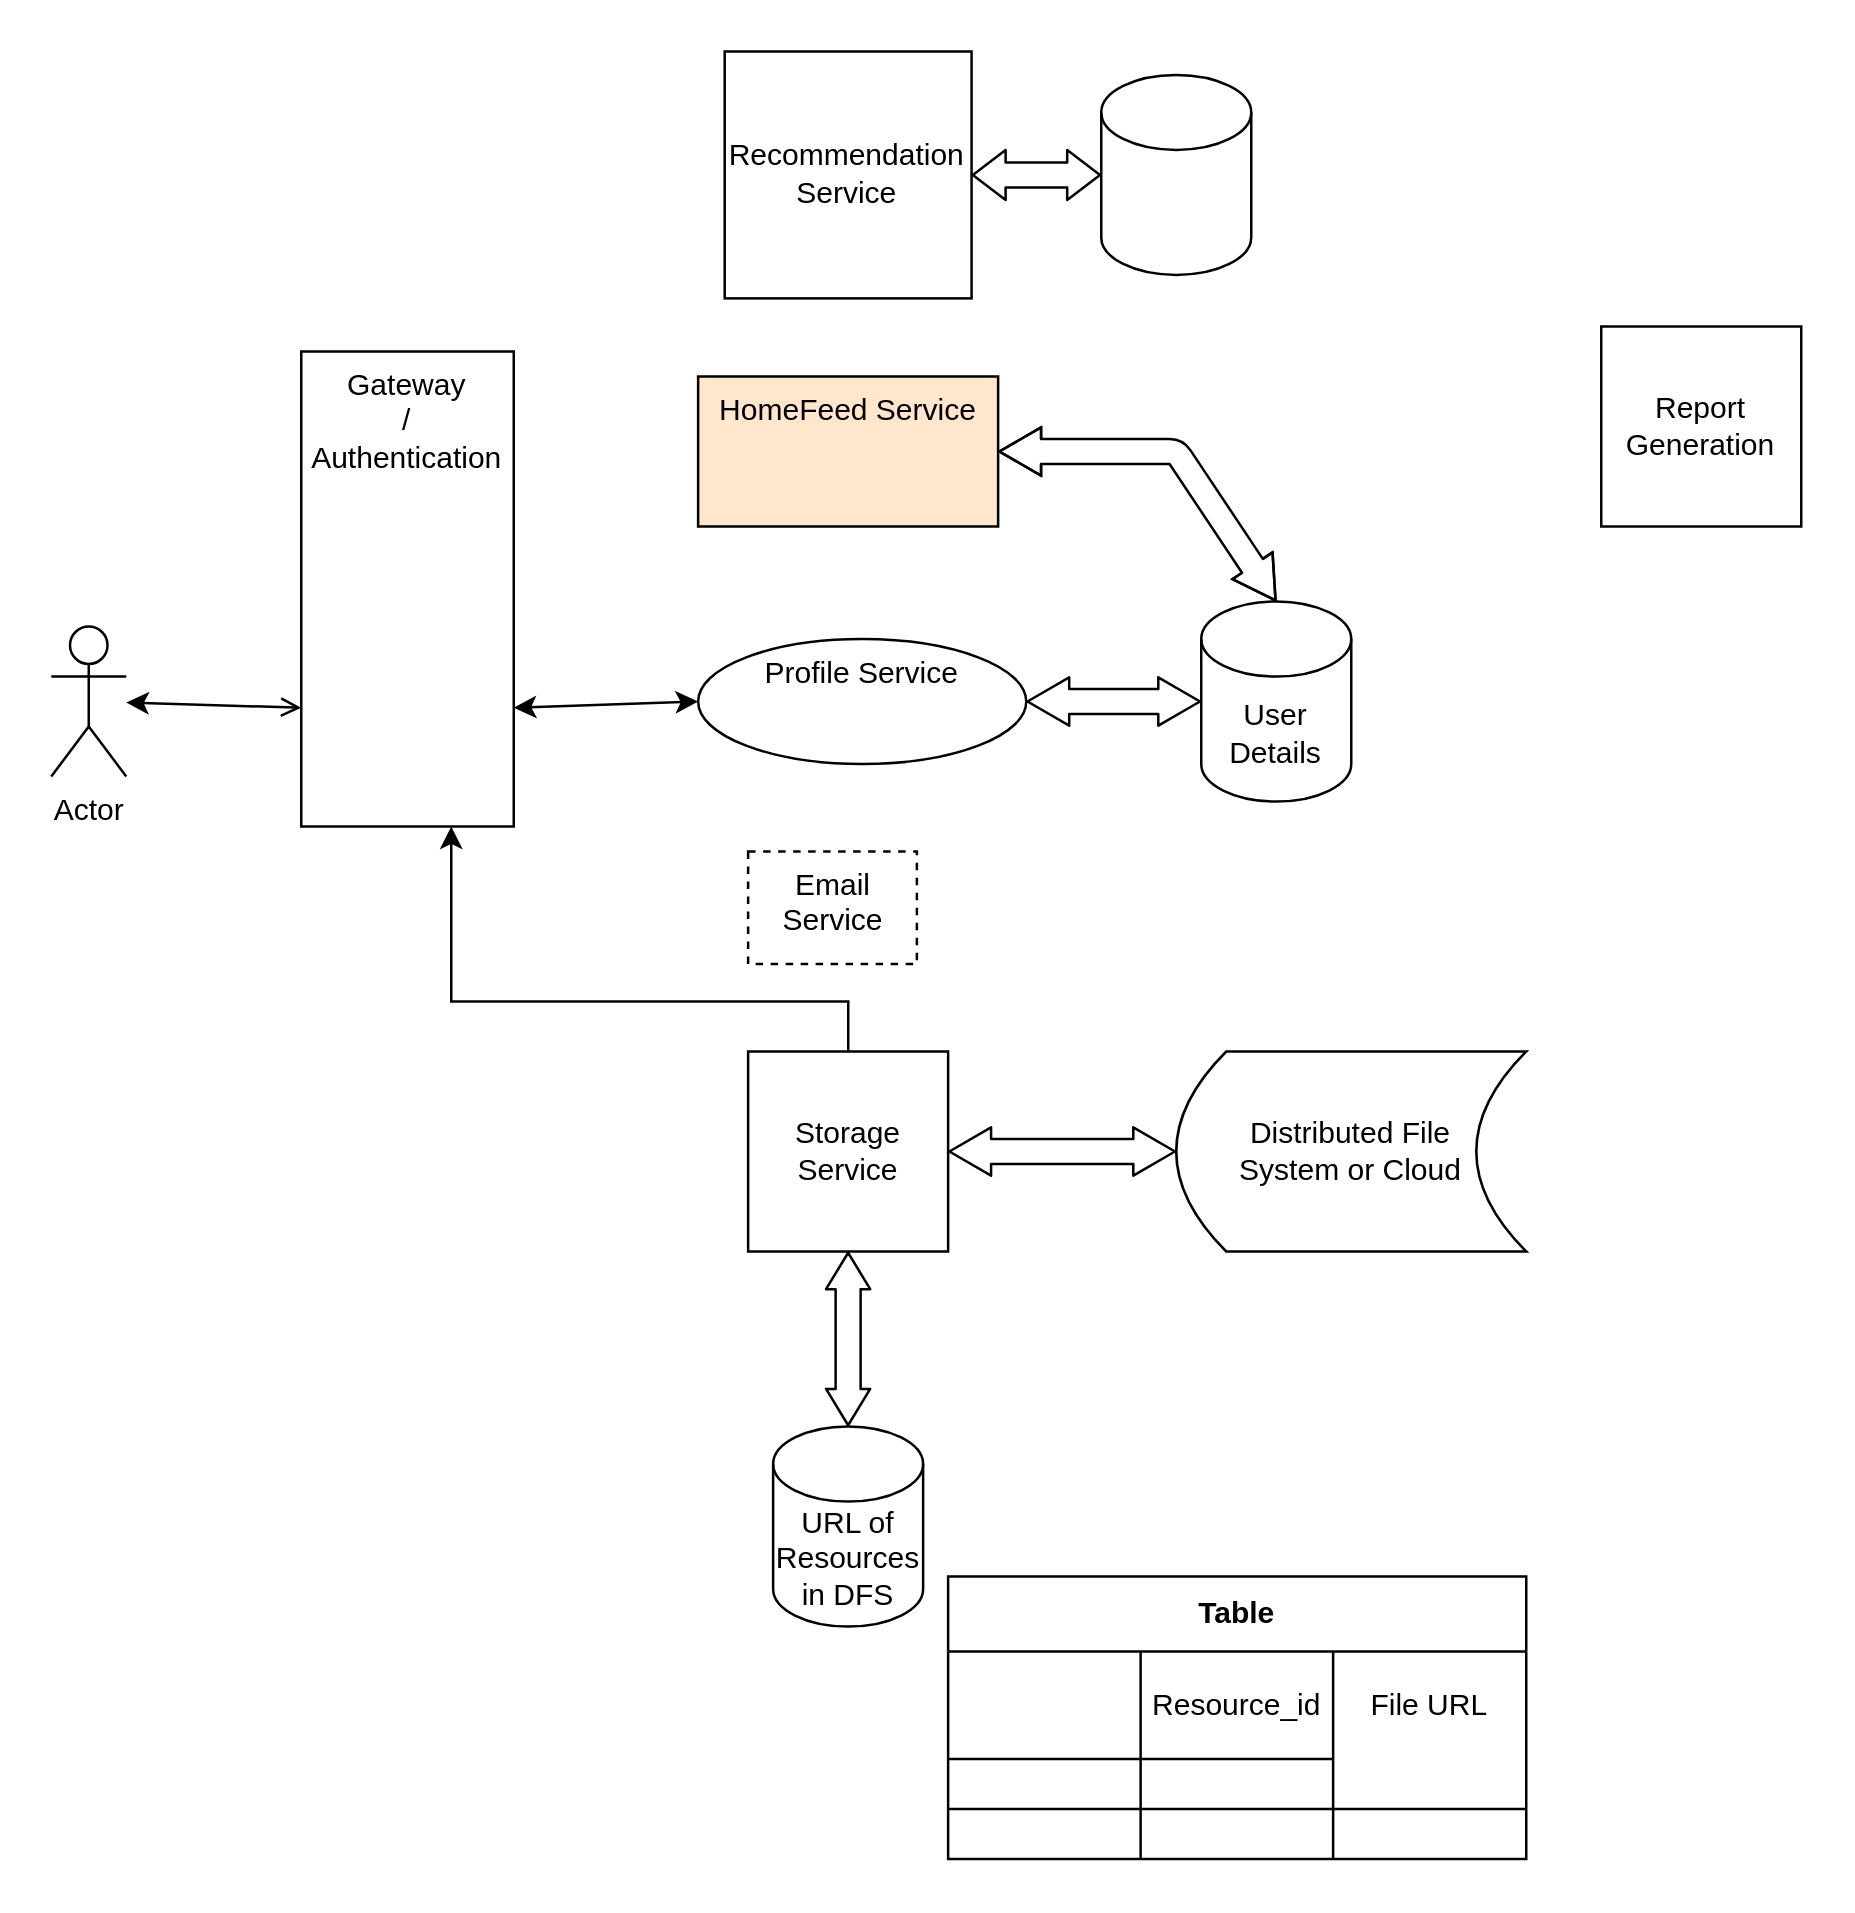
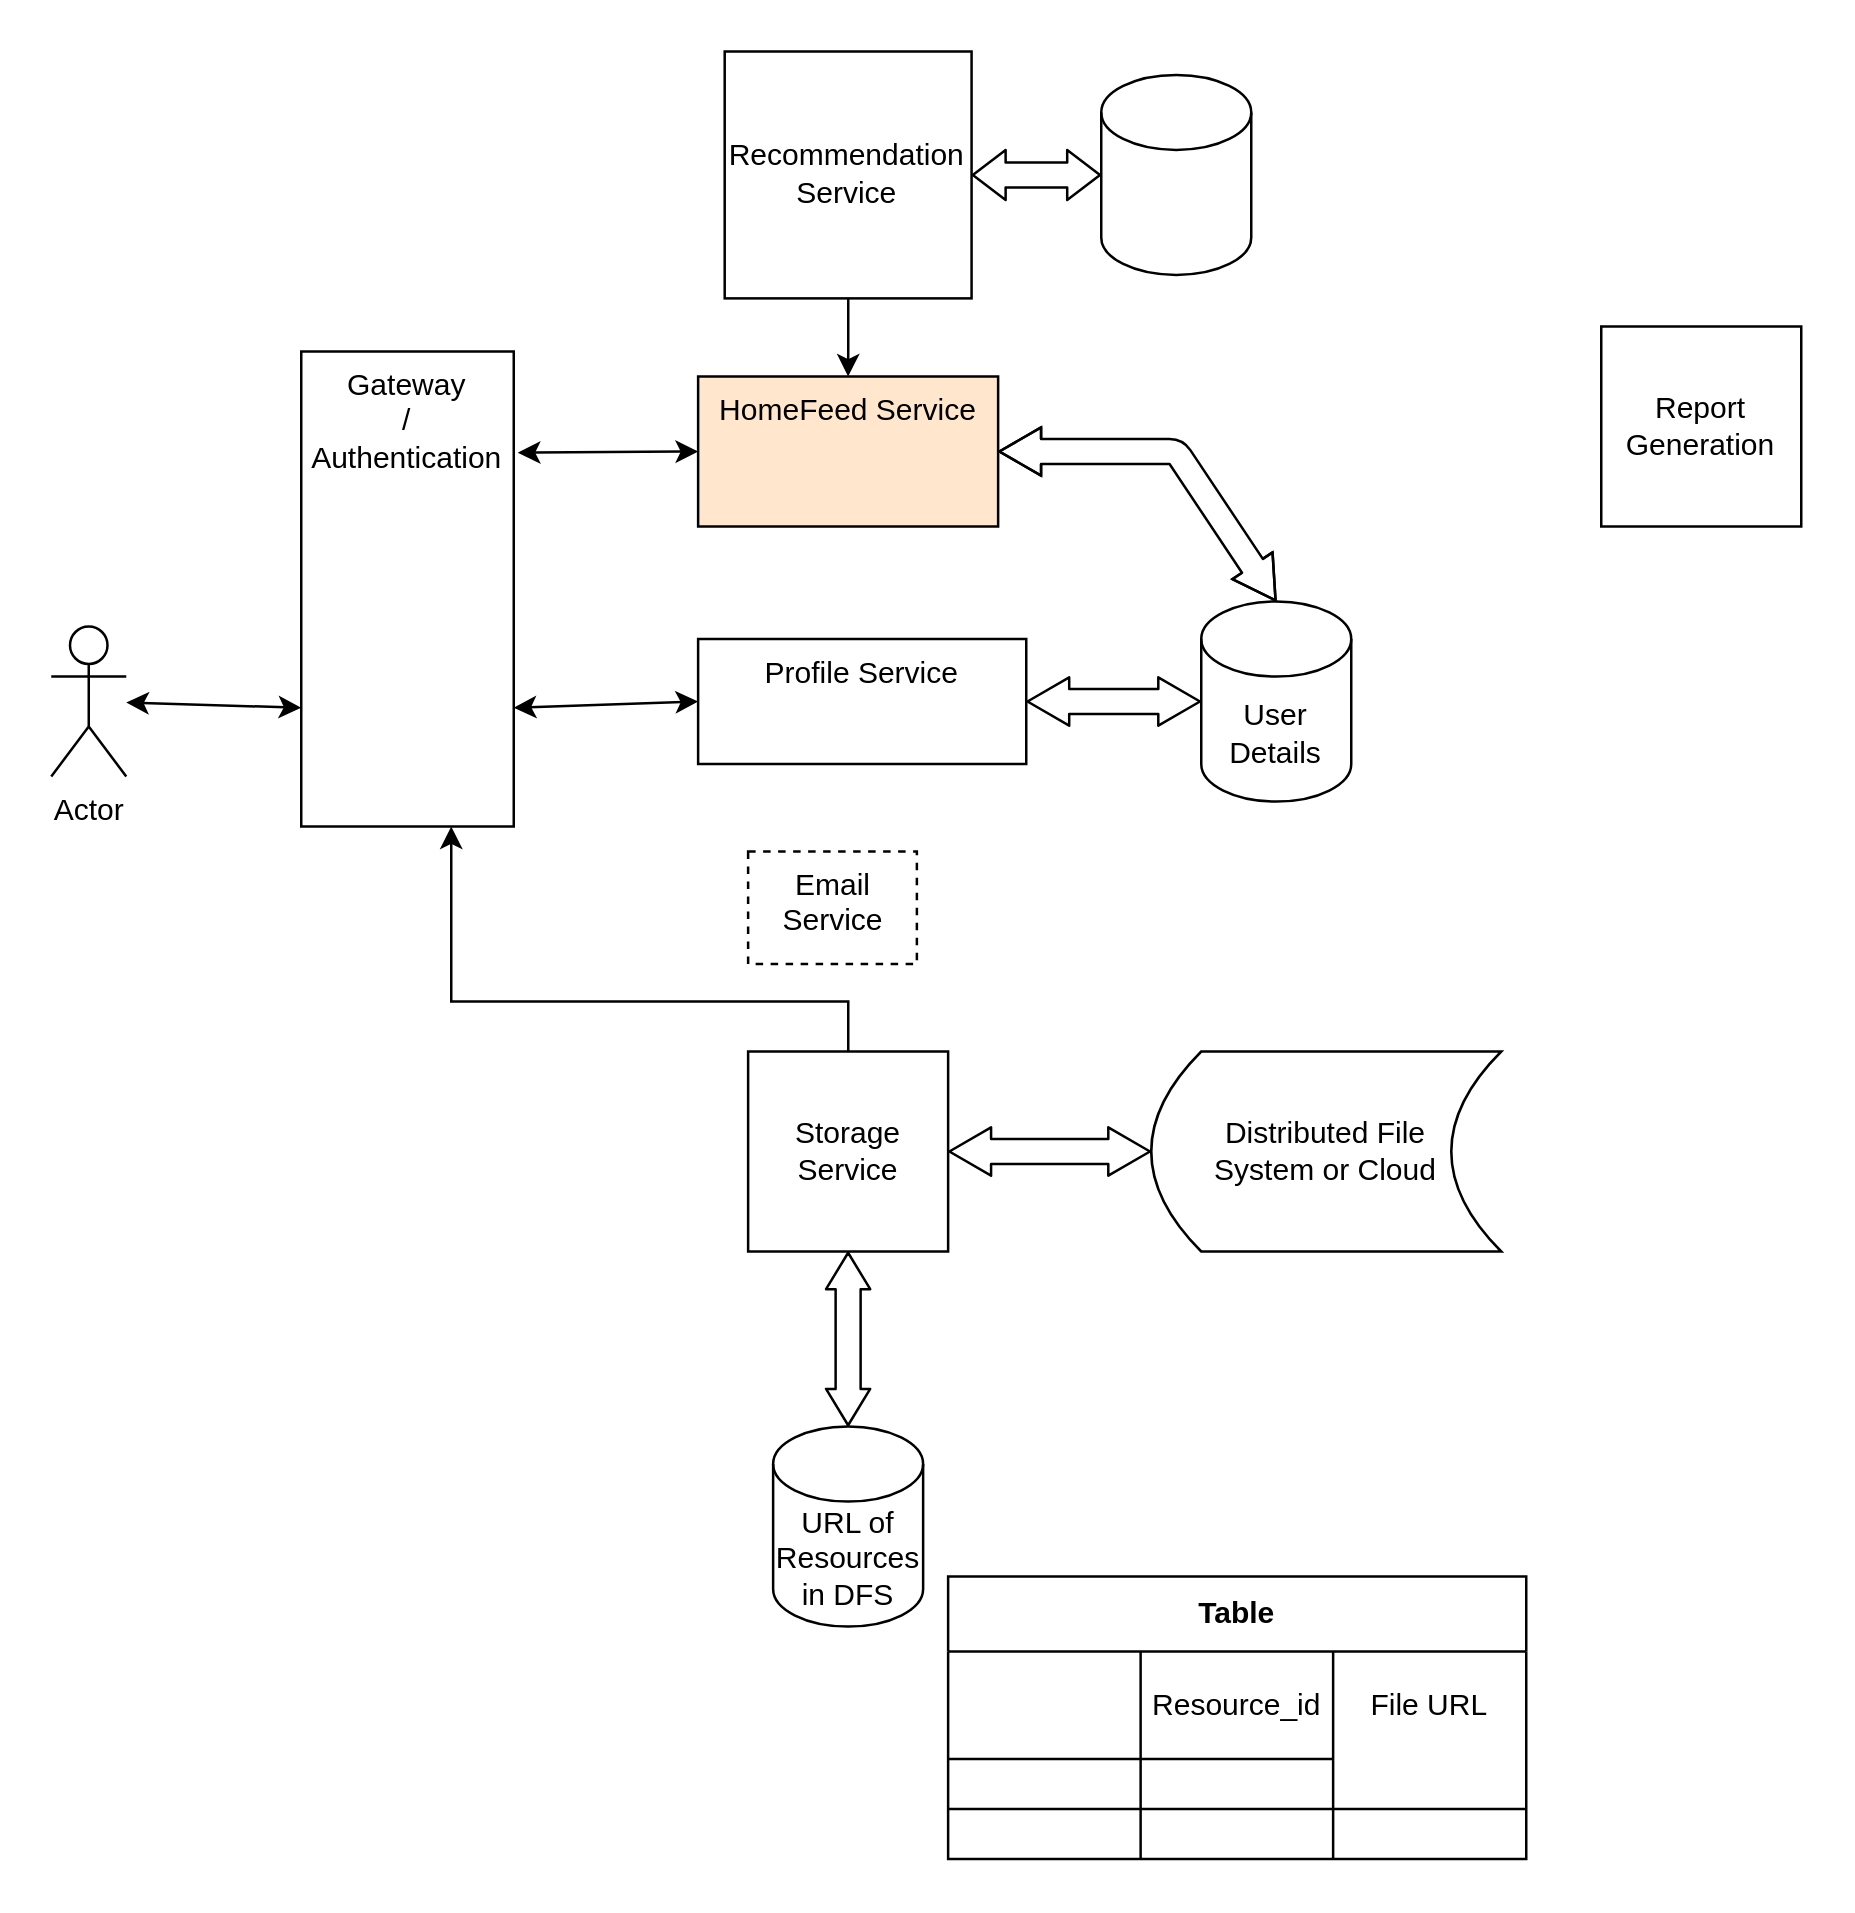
edge "Recommendation Service" -> "HomeFeed Service": added
edge "HomeFeed Service" -- "Gateway / Authentication": added
node "Profile Service": shape ellipse -> rectangle
edge "Gateway / Authentication" -- "Actor": arrowhead open -> classic
node "Distributed File System or Cloud": moved (1351, 1151) -> (1326, 1151)
